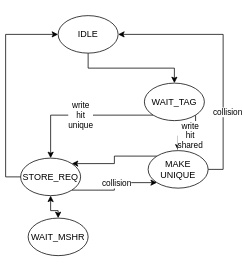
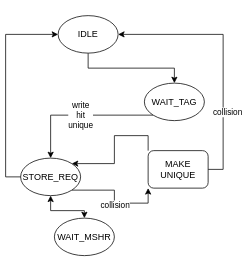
edge "WAIT_TAG" -> "MAKE UNIQUE": removed, label "write hit shared"
node "MAKE UNIQUE": shape ellipse -> rounded rectangle
node "WAIT_MSHR": moved (58, 237) -> (84, 237)
